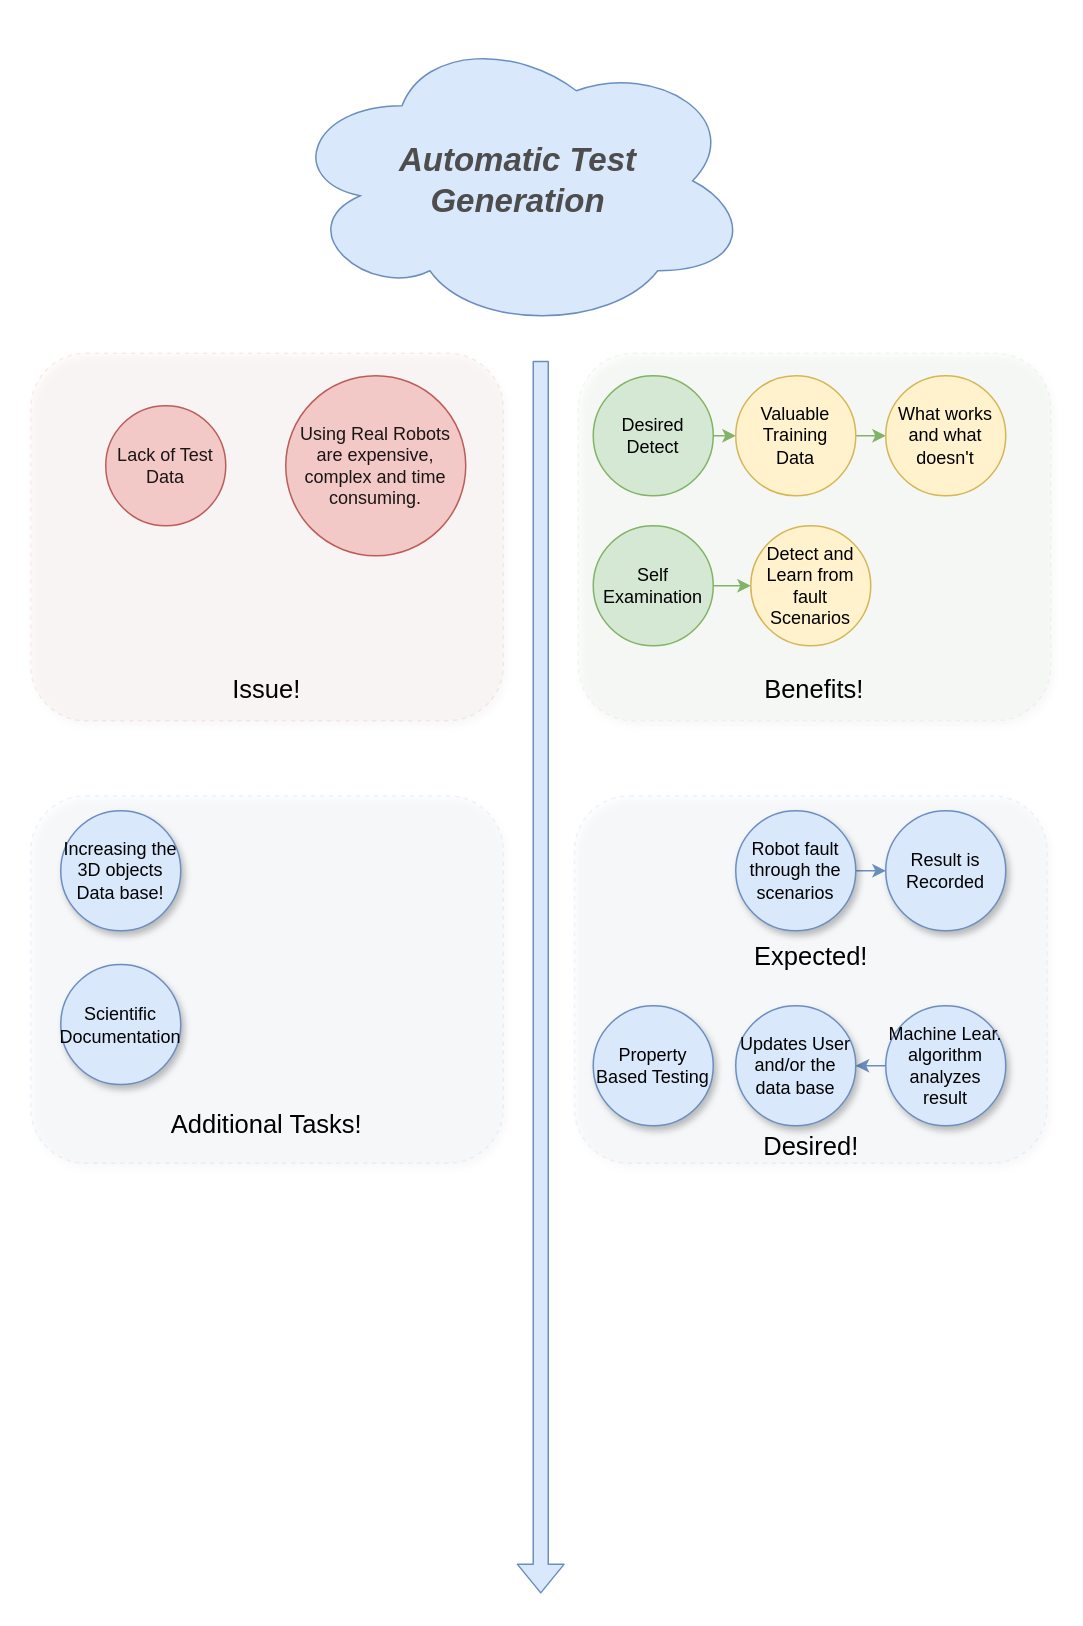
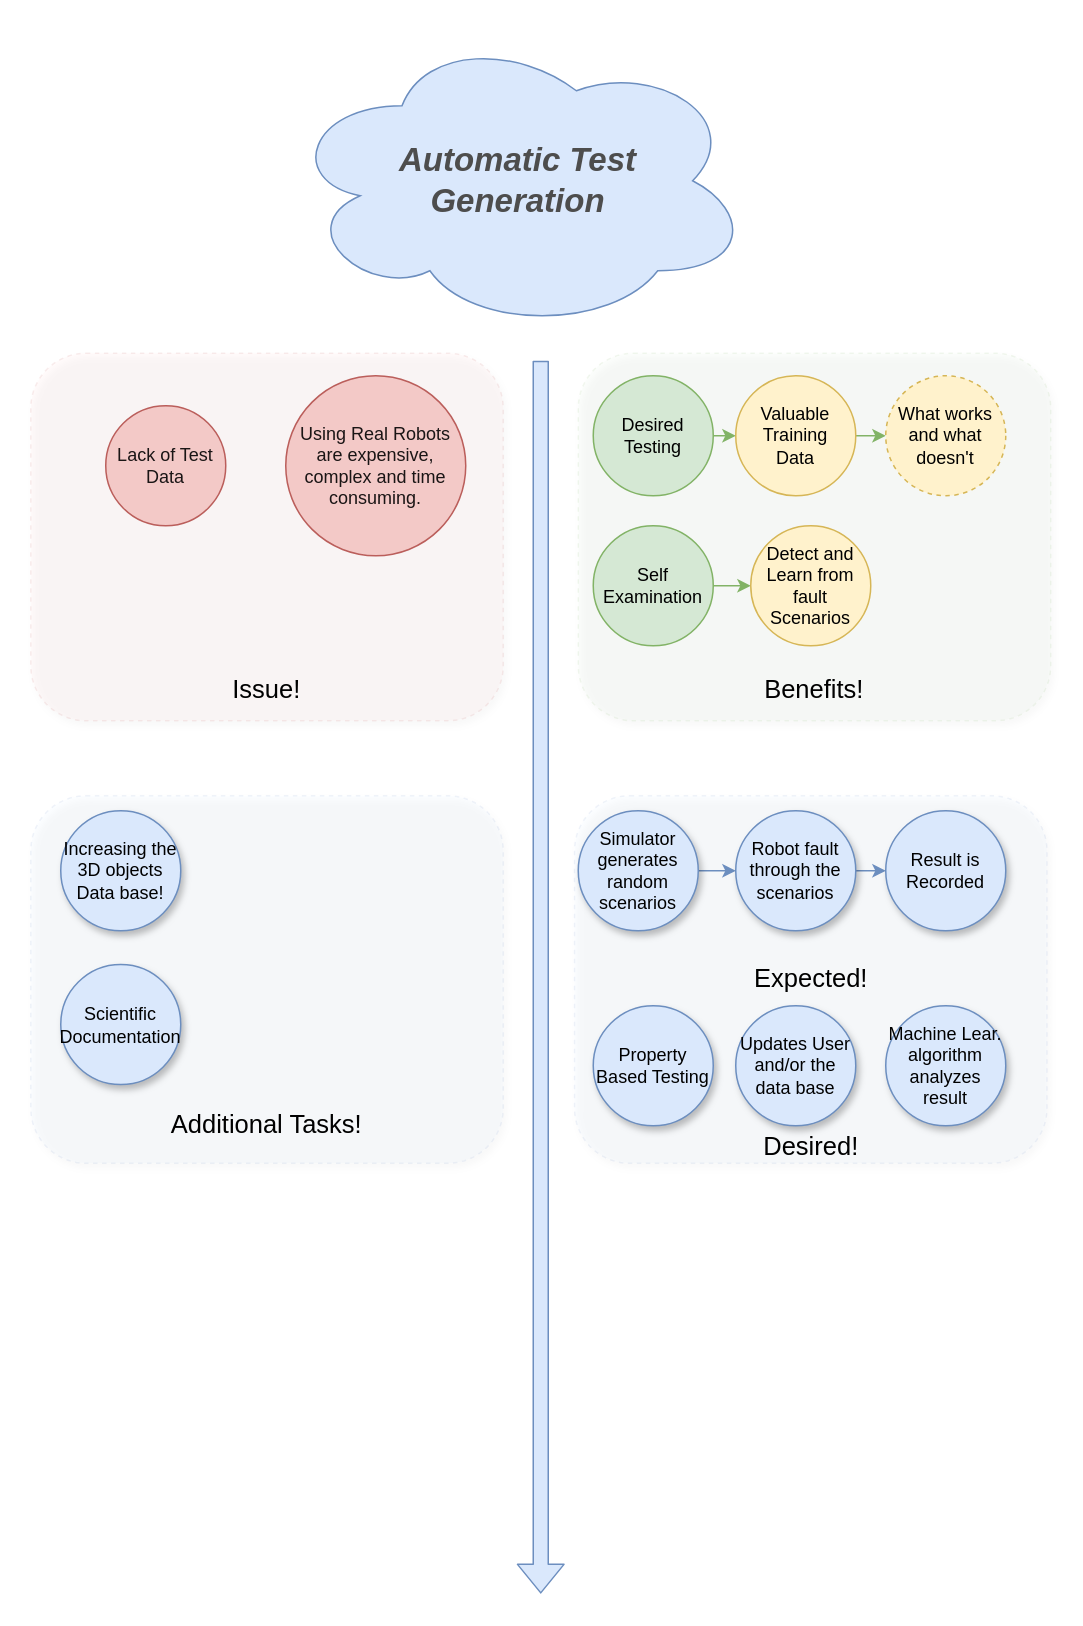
node "Desired Detect": label "Desired Detect" -> "Desired Testing"
node "What works and what doesn't": style solid -> dashed
node "Simulator generates random scenarios": added
edge "Simulator generates random scenarios" -> "Robot fault through the scenarios": added
node "Expected!": moved (811, 957) -> (811, 980)
edge "Machine Lear. algorithm analyzes result" -> "Updates User and/or the data base": removed
